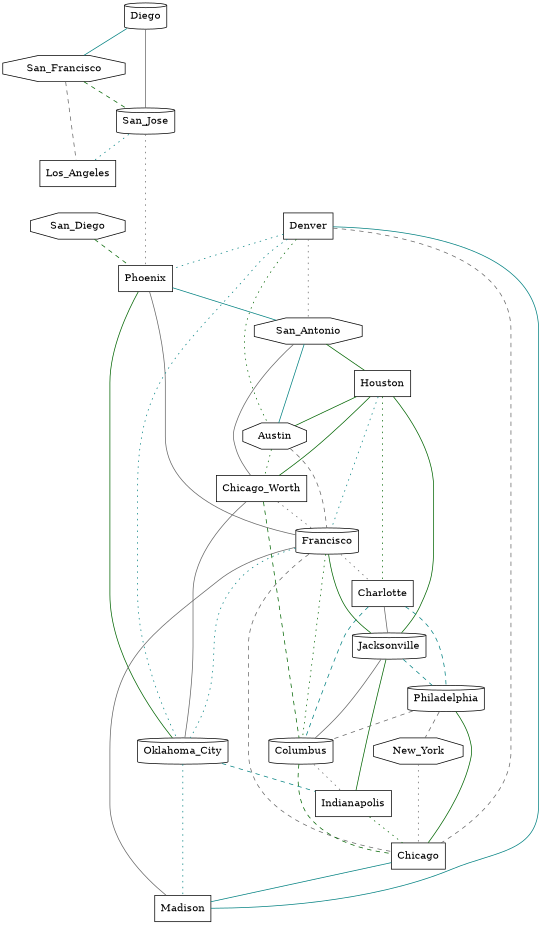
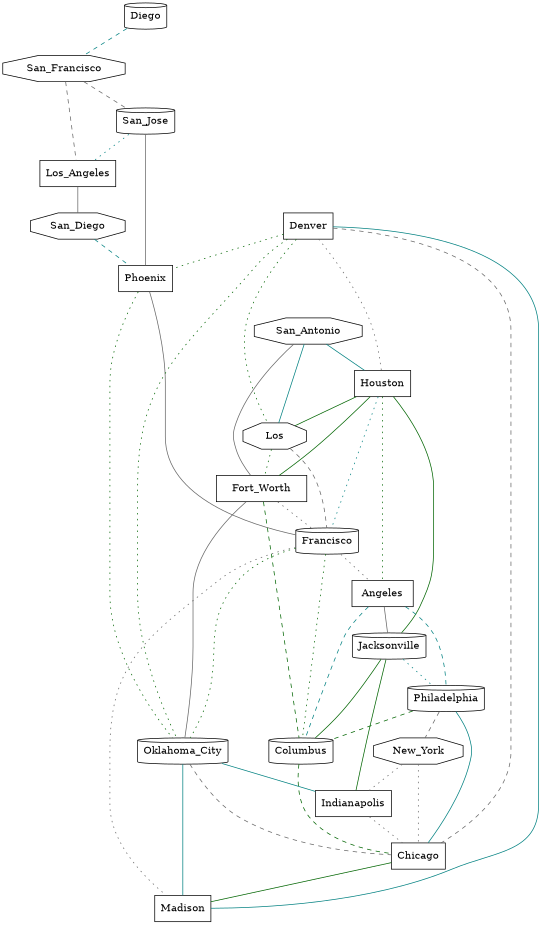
edge "Diego" -- "San_Francisco": style solid -> dashed
edge "Diego" -- "San_Jose": removed
edge "San_Francisco" -- "San_Jose": color darkgreen -> gray40
edge "Los_Angeles" -- "San_Diego": added
edge "San_Jose" -- "Phoenix": style dotted -> solid
edge "Denver" -- "Phoenix": color teal -> darkgreen
edge "San_Diego" -- "Phoenix": color darkgreen -> teal
edge "Denver" -- "San_Antonio": now "Denver" -- "Houston"
edge "Phoenix" -- "San_Antonio": removed
edge "San_Antonio" -- "Houston": color darkgreen -> teal
node "Austin": label "Austin" -> "Los"
edge "Denver" -- "Oklahoma_City": color teal -> darkgreen
node "Chicago_Worth": label "Chicago_Worth" -> "Fort_Worth"
edge "Phoenix" -- "Oklahoma_City": style solid -> dotted
node "Charlotte": label "Charlotte" -> "Angeles"
edge "Francisco" -- "Jacksonville": removed
edge "Francisco" -- "Oklahoma_City": color teal -> darkgreen
edge "Jacksonville" -- "Philadelphia": style dashed -> dotted
edge "Francisco" -- "Madison": style solid -> dotted
edge "Jacksonville" -- "Columbus": color gray40 -> darkgreen
edge "Philadelphia" -- "Columbus": color gray40 -> darkgreen
edge "Francisco" -- "Chicago": now "Oklahoma_City" -- "Chicago"
edge "Oklahoma_City" -- "Indianapolis": style dashed -> solid
edge "Columbus" -- "Indianapolis": now "New_York" -- "Indianapolis"
edge "Philadelphia" -- "Chicago": color darkgreen -> teal
edge "Oklahoma_City" -- "Madison": style dotted -> solid
edge "Indianapolis" -- "Chicago": color darkgreen -> gray40
edge "Chicago" -- "Madison": color teal -> darkgreen
